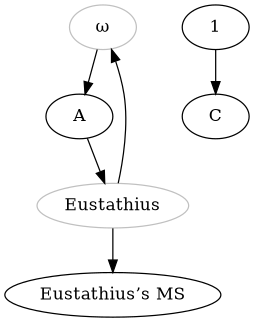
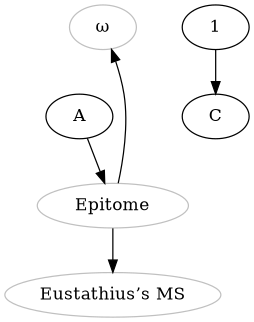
edge "ω" -> "A": removed
node "Eustathius": label "Eustathius" -> "Epitome"
node "Eustathius’s MS": color black -> grey
